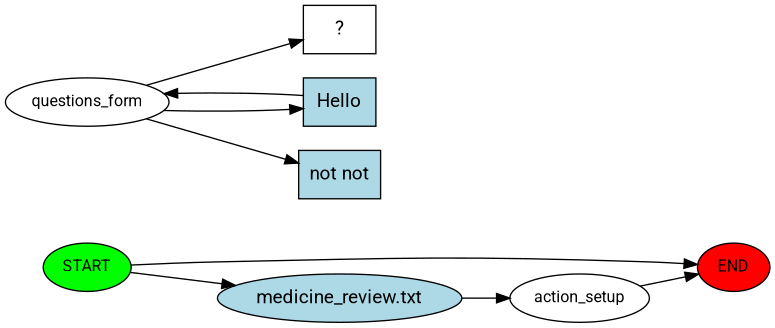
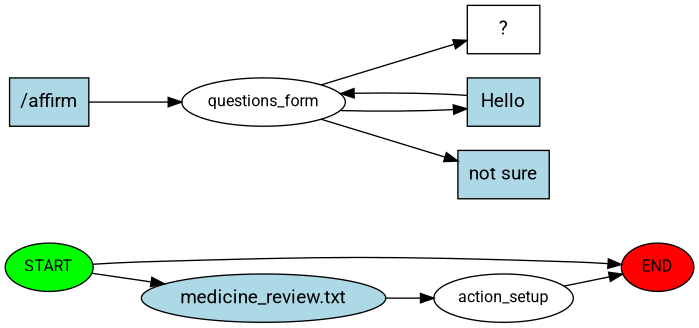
node "/affirm": added
node "not not": label "not not" -> "not sure"
